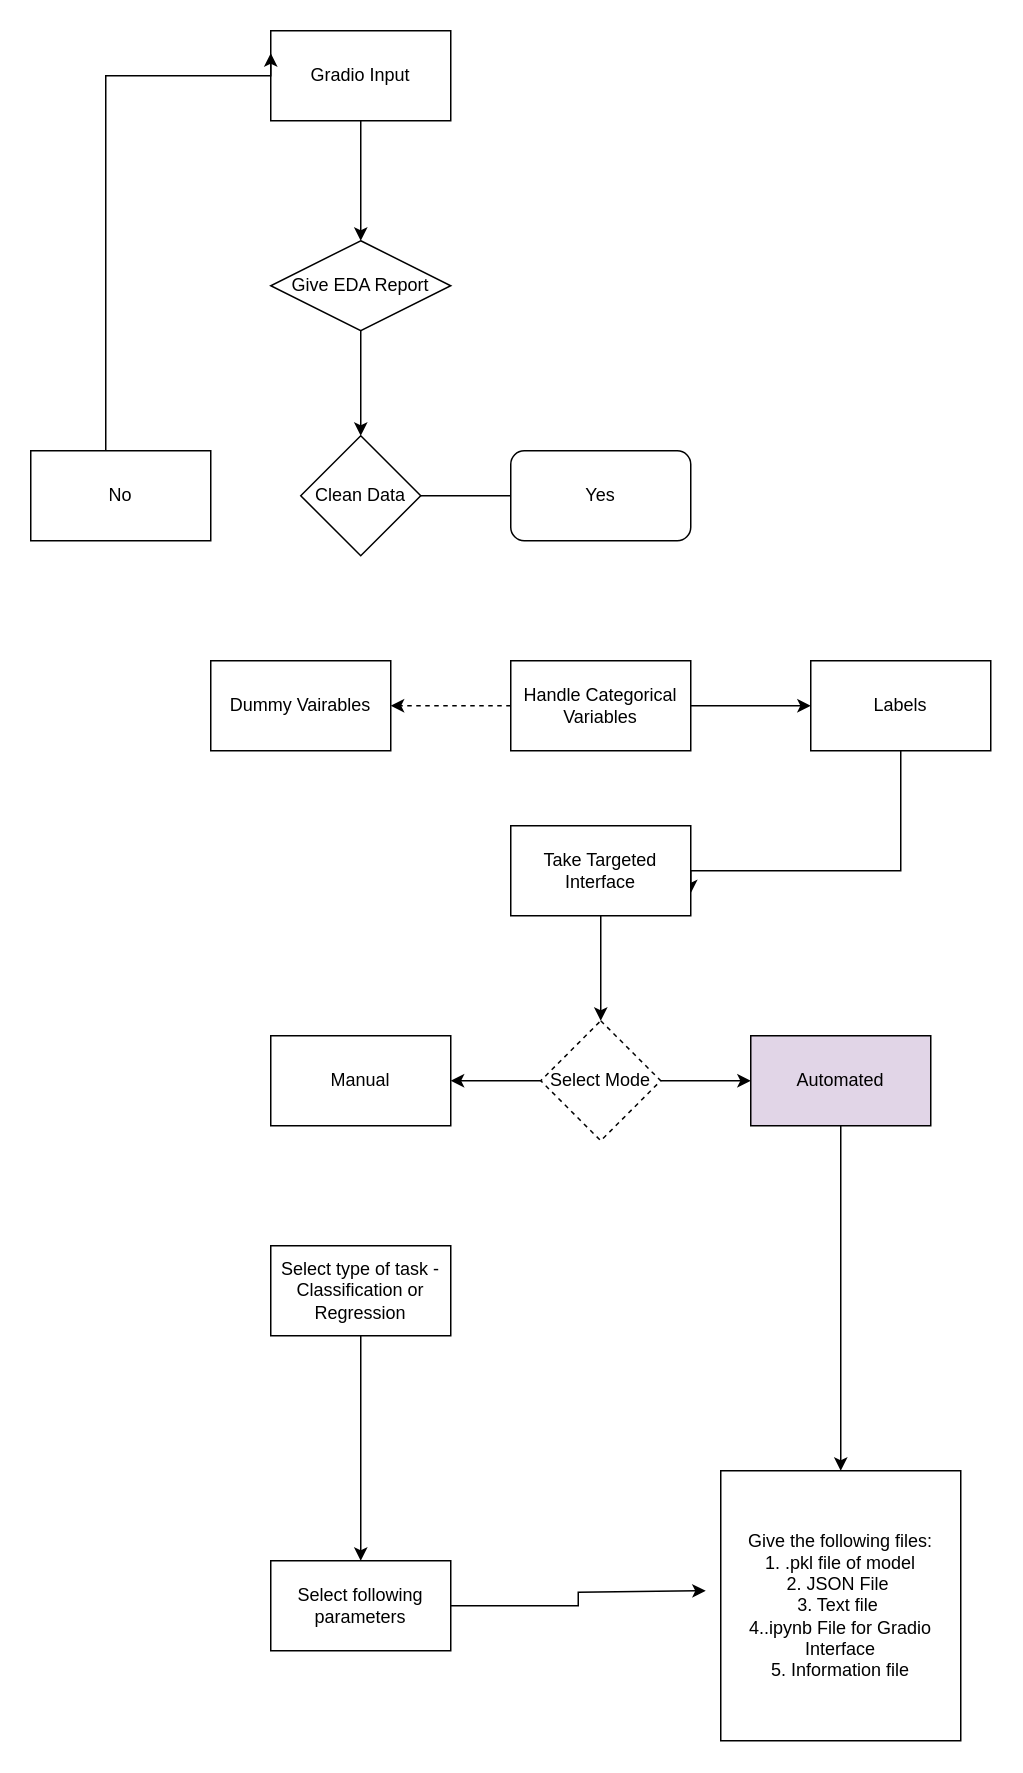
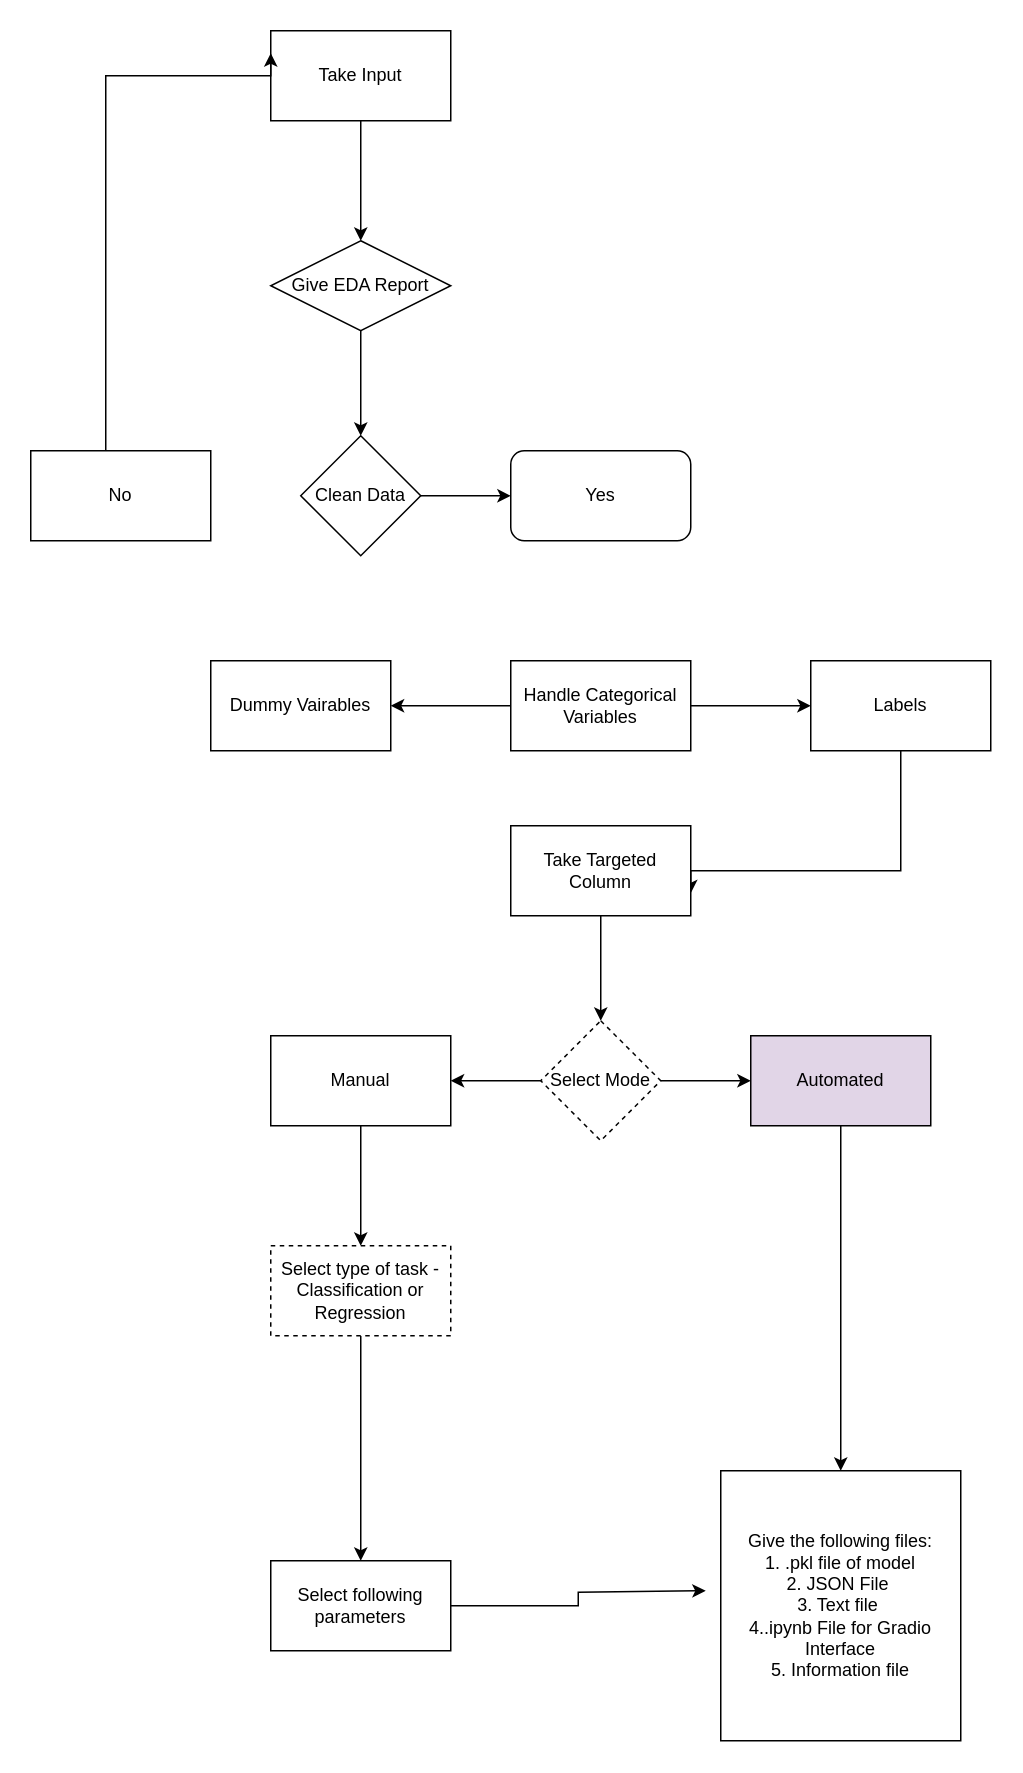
node "Gradio Input": label "Gradio Input" -> "Take Input"
edge "Clean Data" -- "Yes": arrowhead none -> classic
edge "Handle Categorical Variables" -> "Dummy Vairables": style dashed -> solid
node "Take Targeted Interface": label "Take Targeted Interface" -> "Take Targeted Column"
edge "Manual" -> "Select type of task - Classification or Regression": added
node "Select type of task - Classification or Regression": style solid -> dashed
